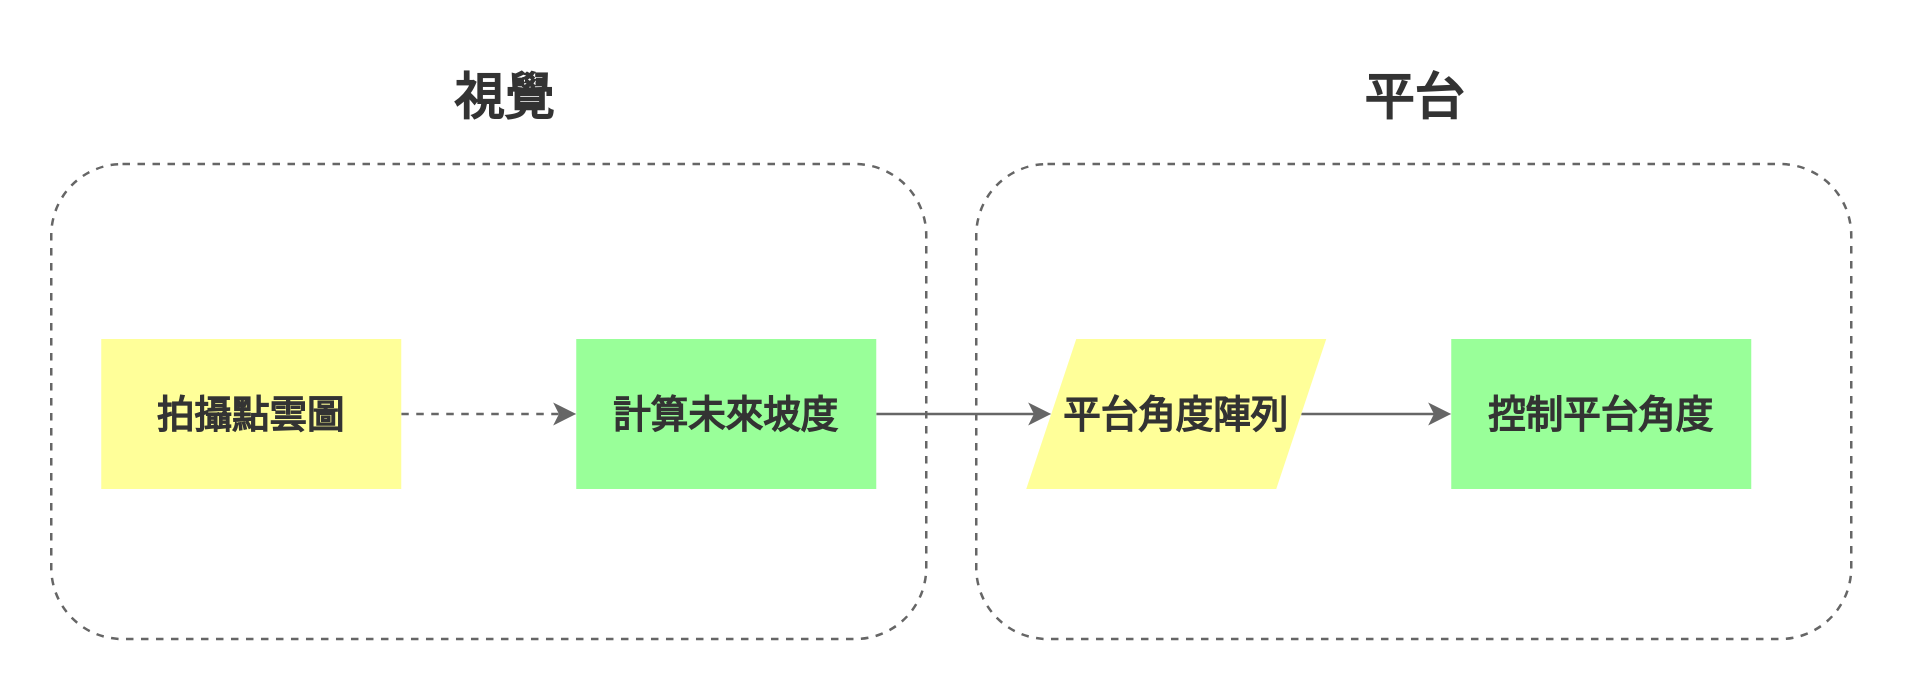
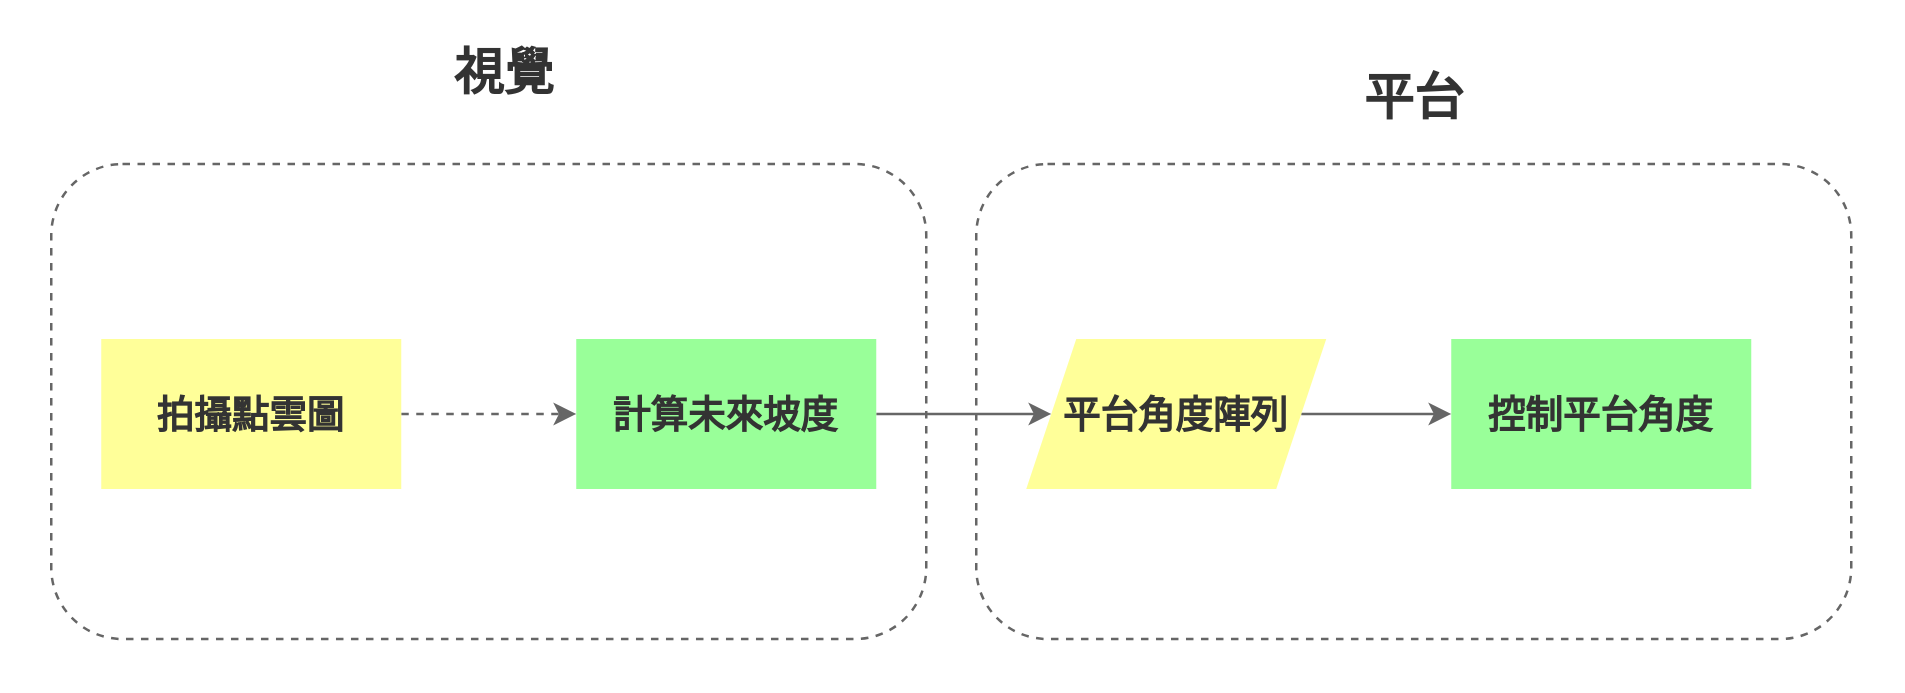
node "視覺": moved (504, 96) -> (504, 71)
